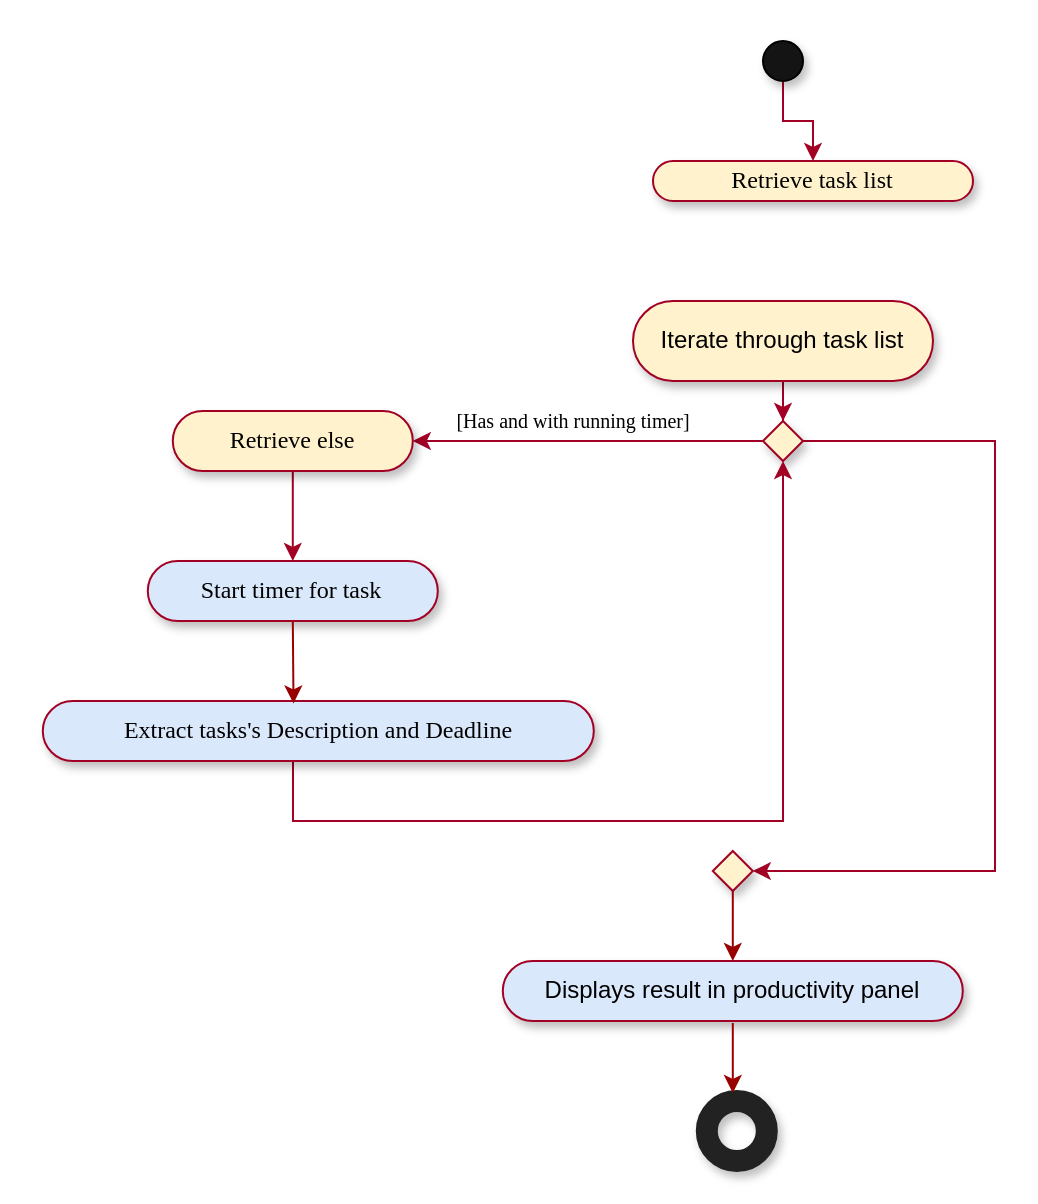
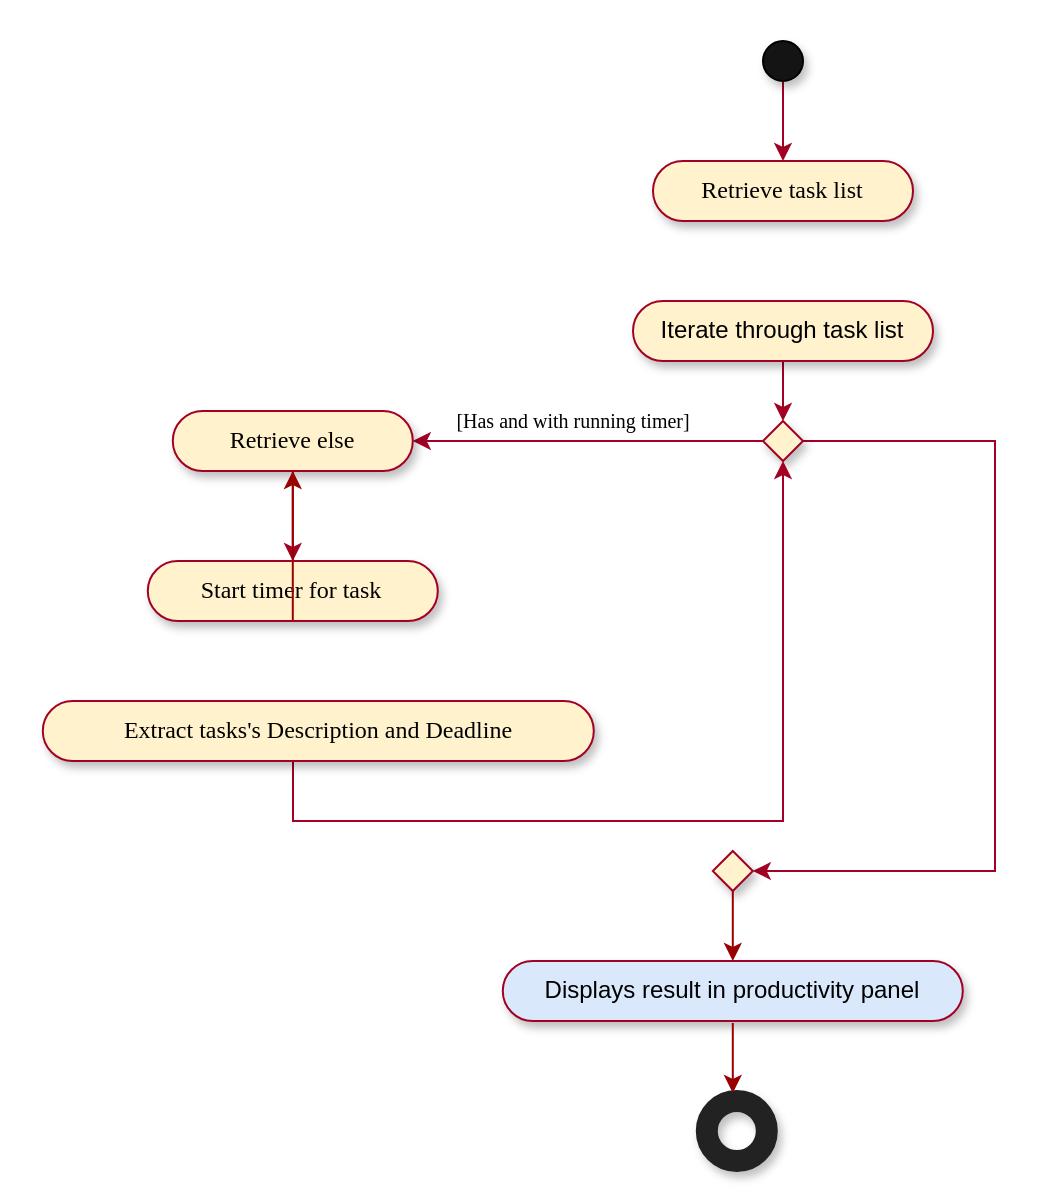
node "Retrieve task list": size 320x40 -> 260x60
node "Iterate through task list": size 300x80 -> 300x60
node "Start timer for task": fillcolor #dae8fc -> #fff2cc
edge "Start timer for task" -> "Extract tasks's Description and Deadline": now "Start timer for task" -> "Retrieve else"
node "Extract tasks's Description and Deadline": fillcolor #dae8fc -> #fff2cc
